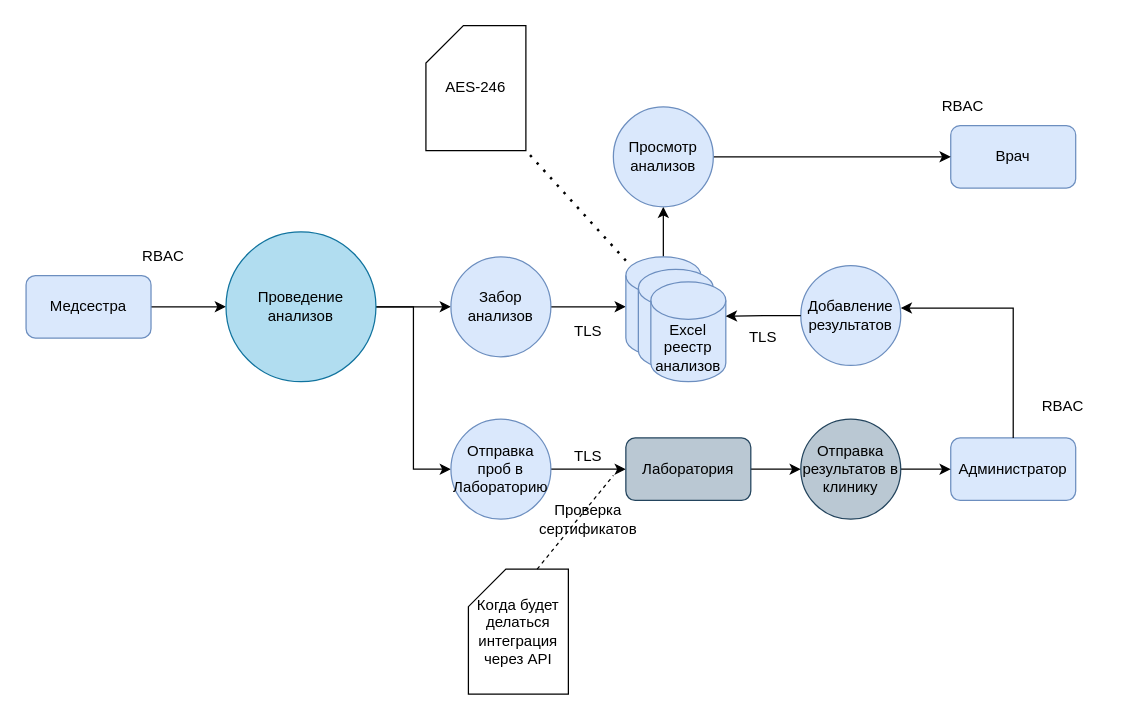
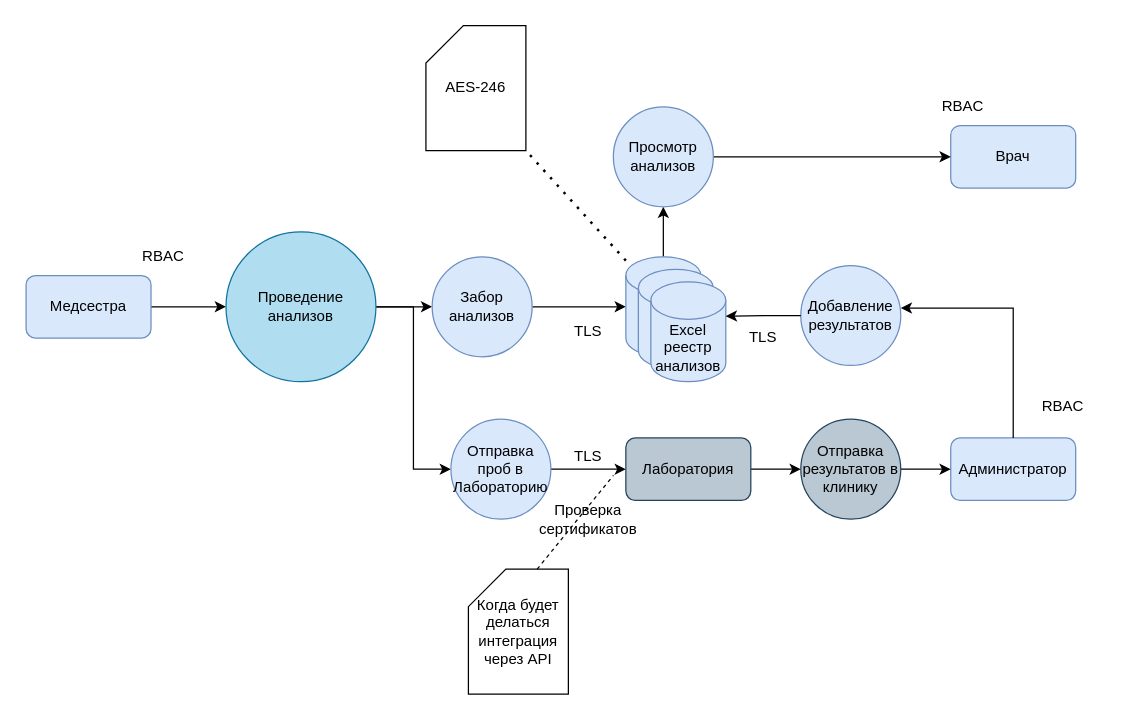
node "Забор анализов": moved (501, 307) -> (482, 307)
